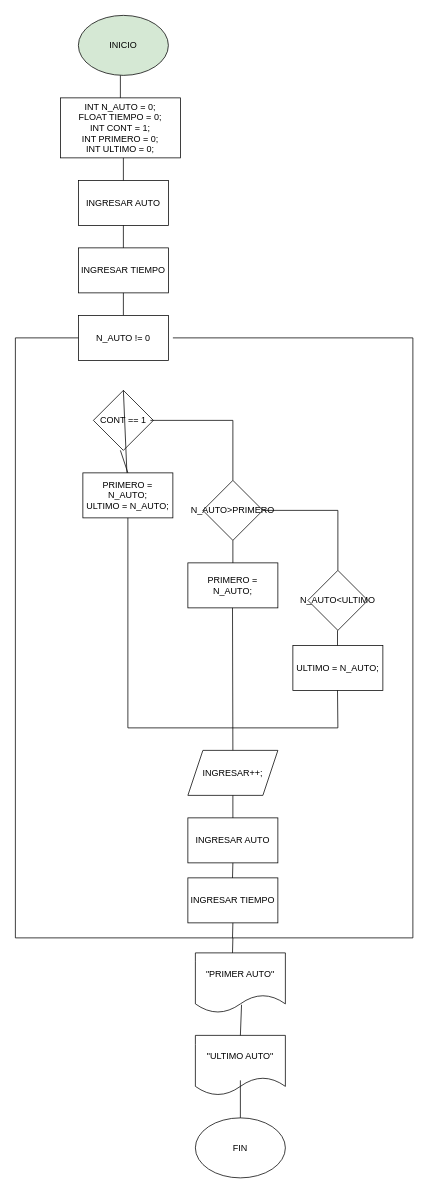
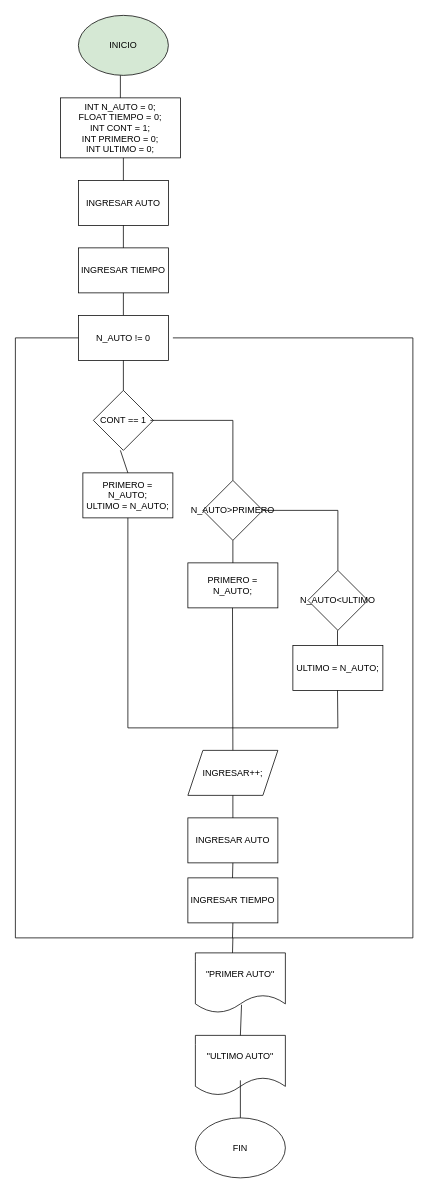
edge "CONT == 1" -- "PRIMERO = N_AUTO; ULTIMO = N_AUTO;": now "CONT == 1" -- "N_AUTO != 0"
